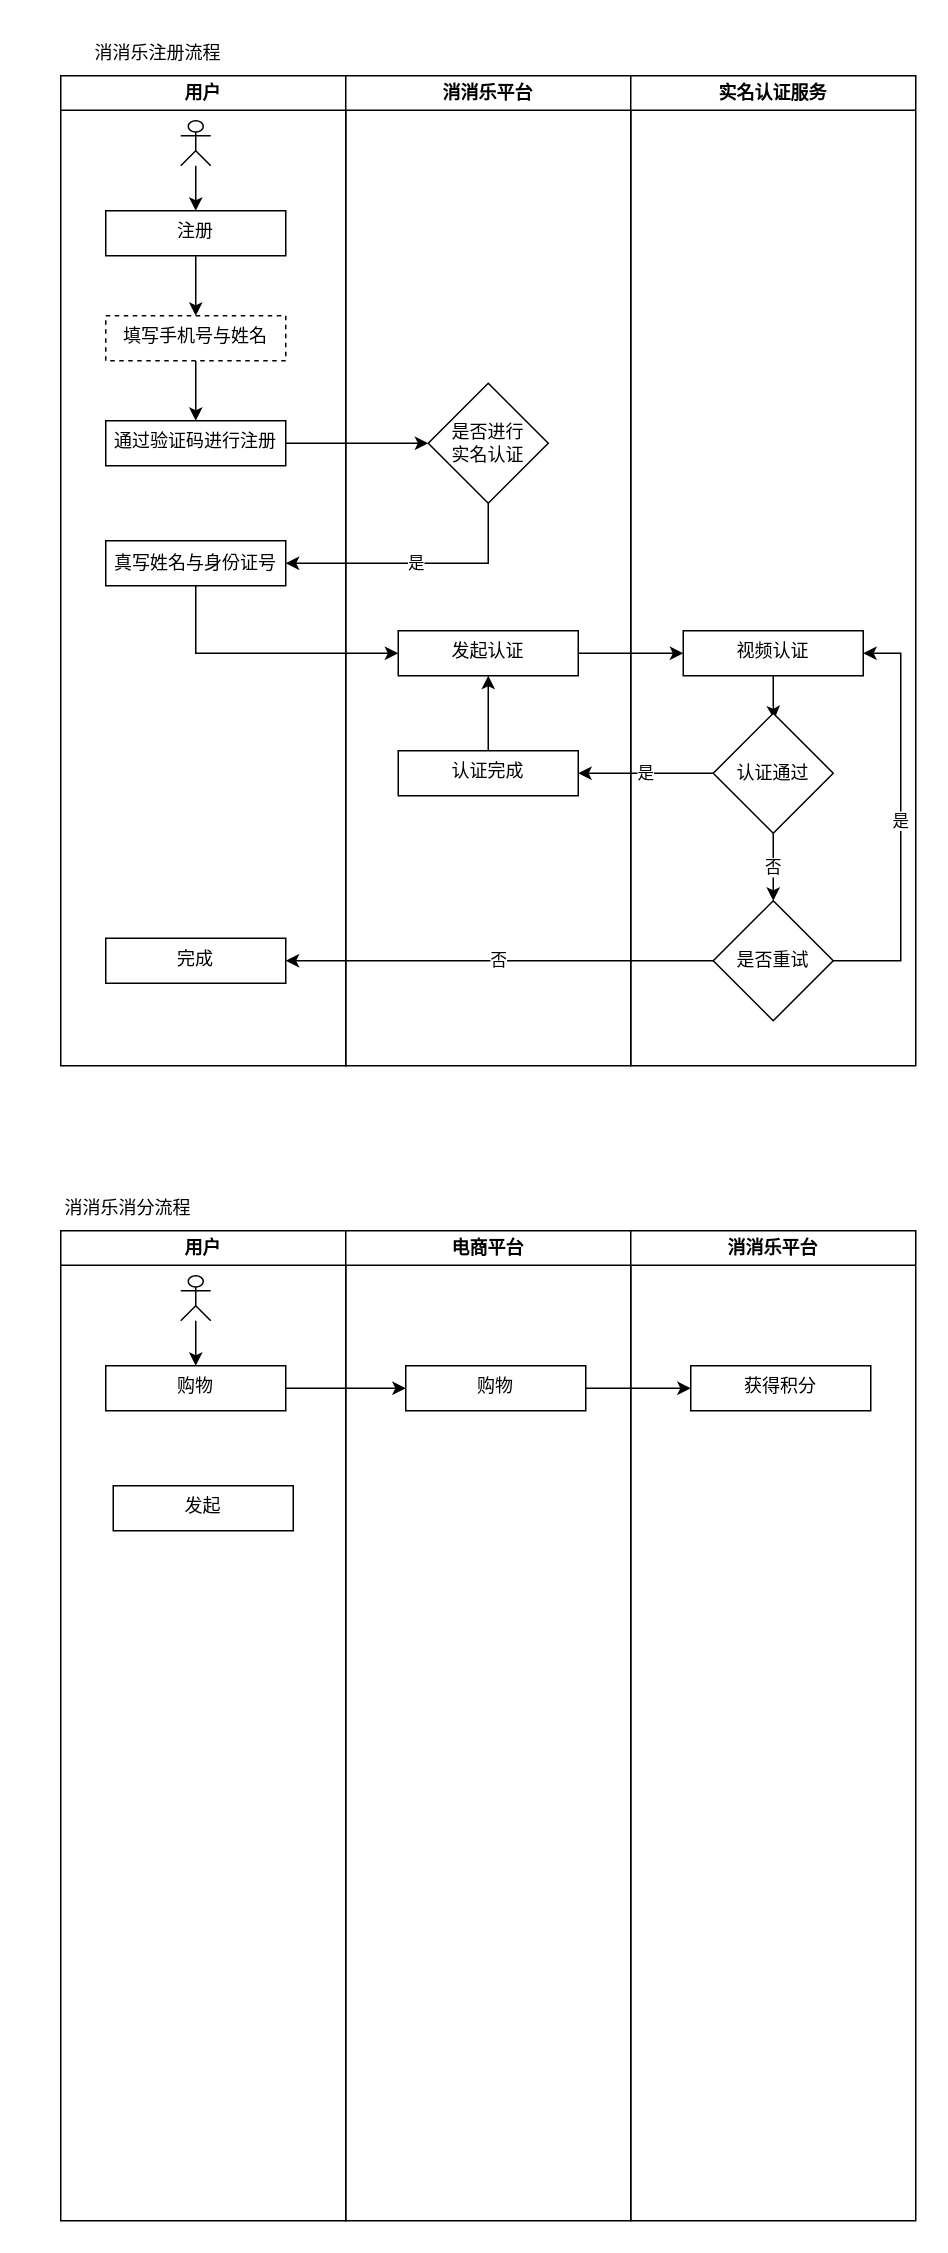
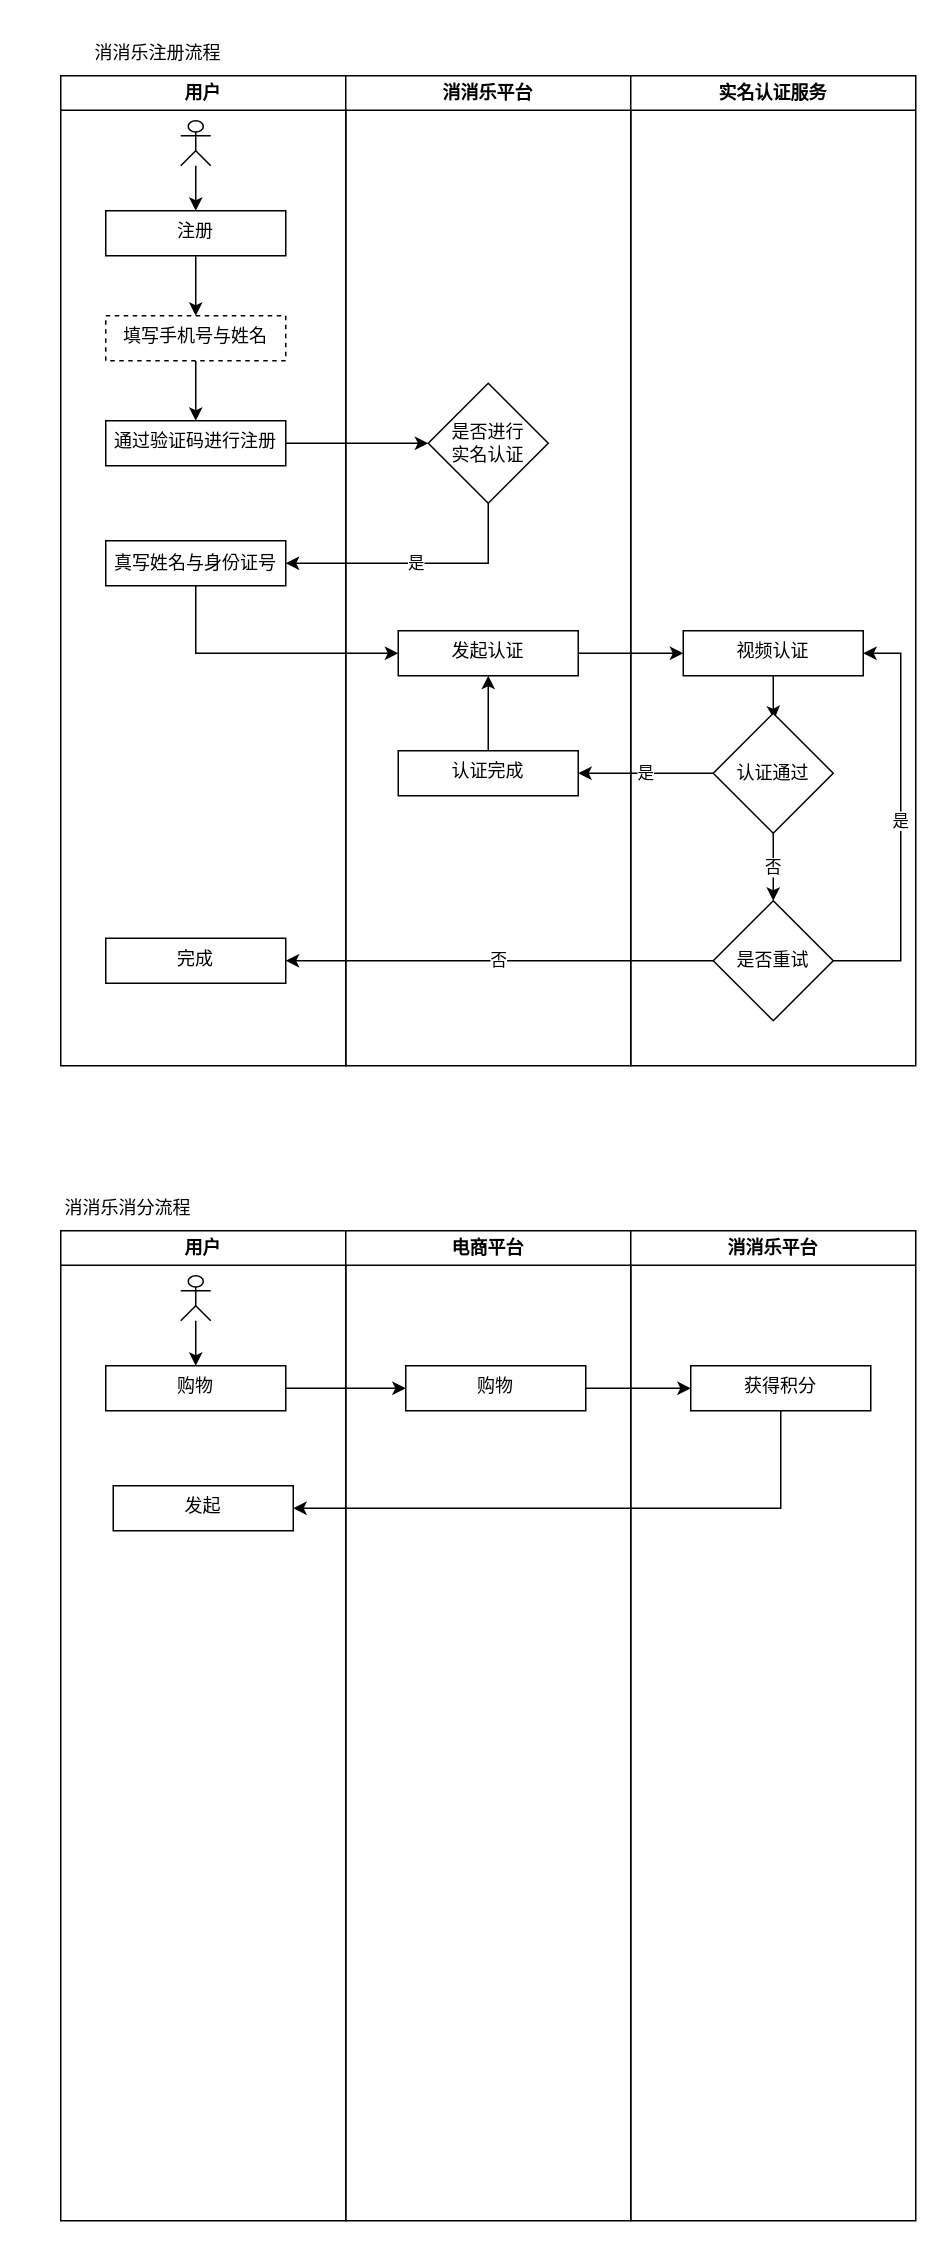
edge "获得积分" -> "发起": added
